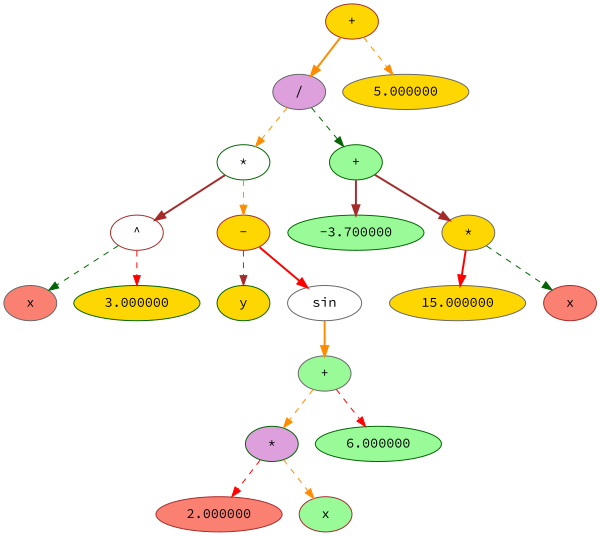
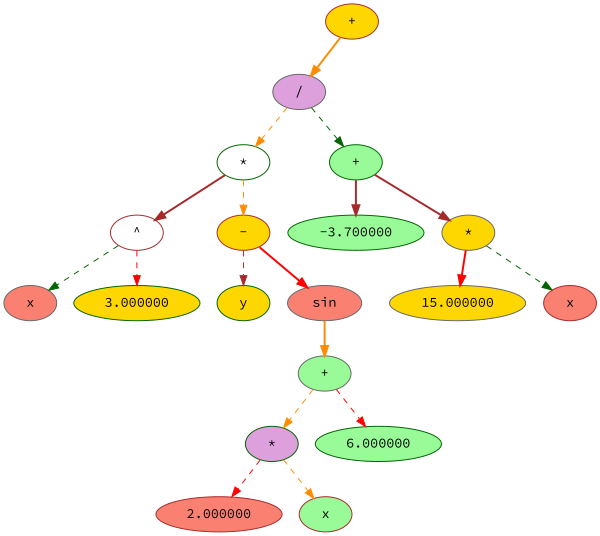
node "5.000000": removed
node "sin": fillcolor white -> salmon
